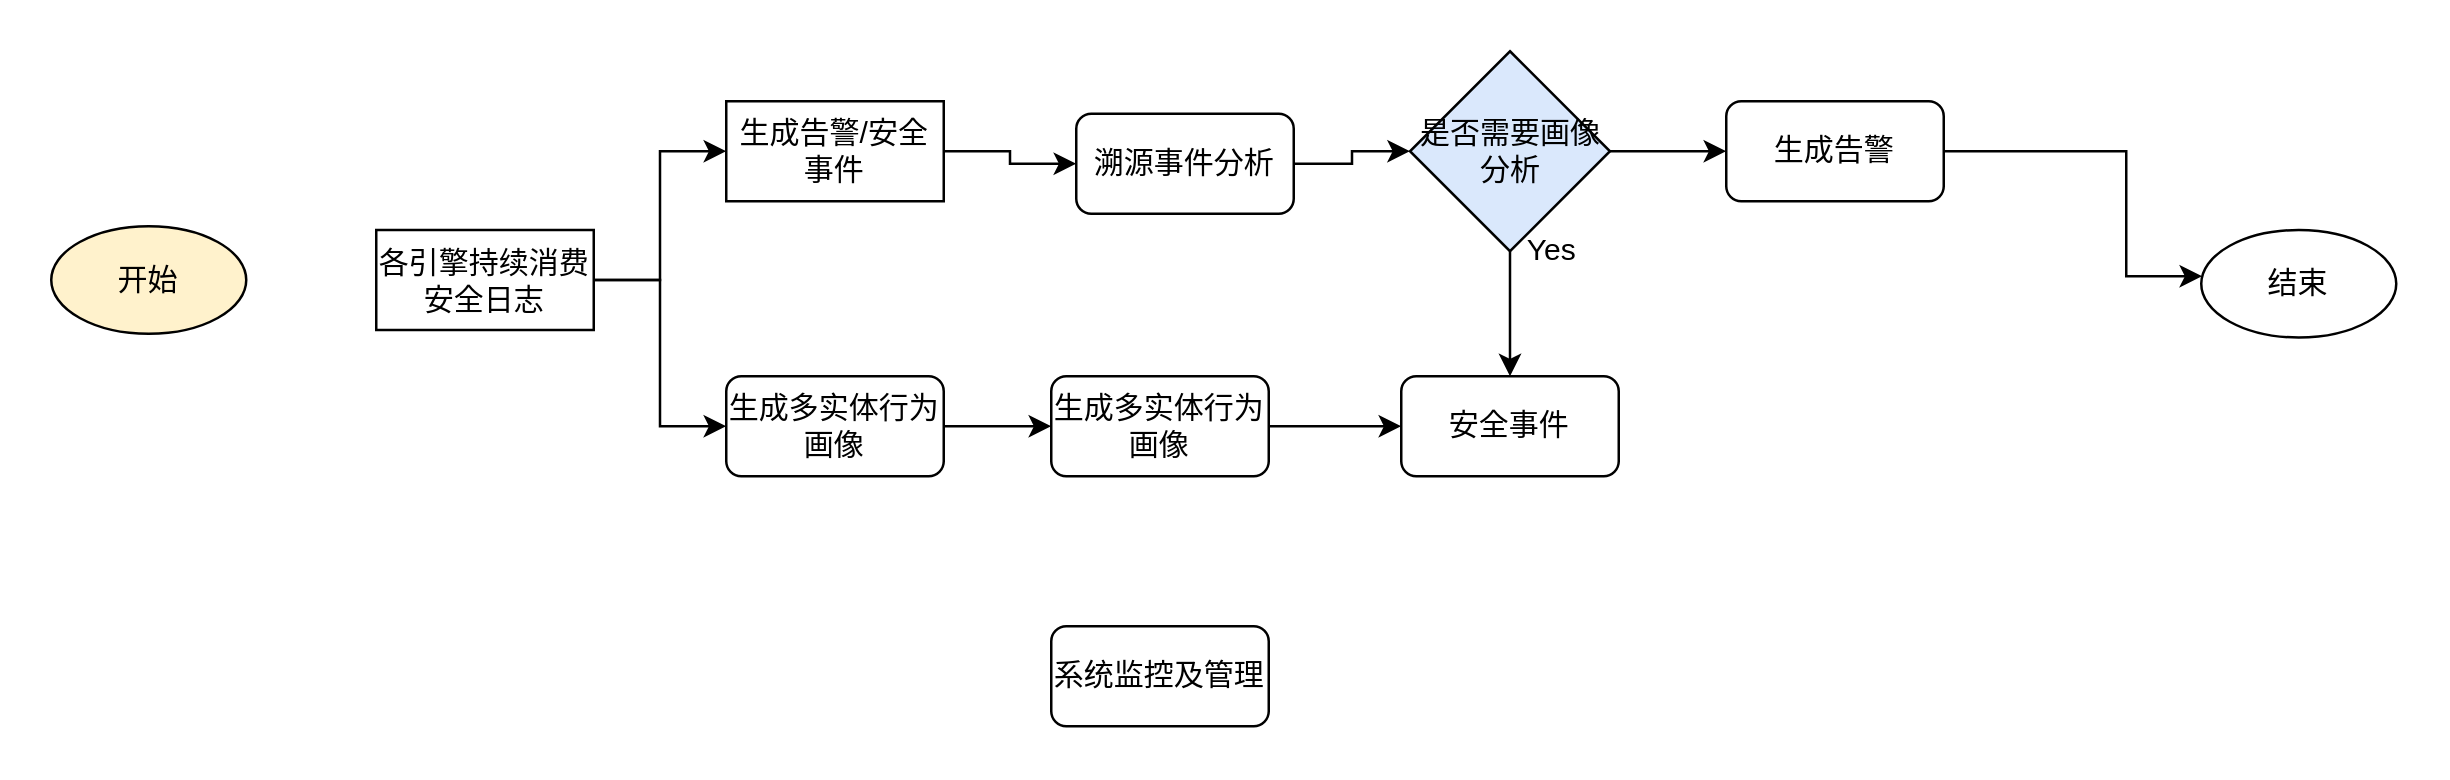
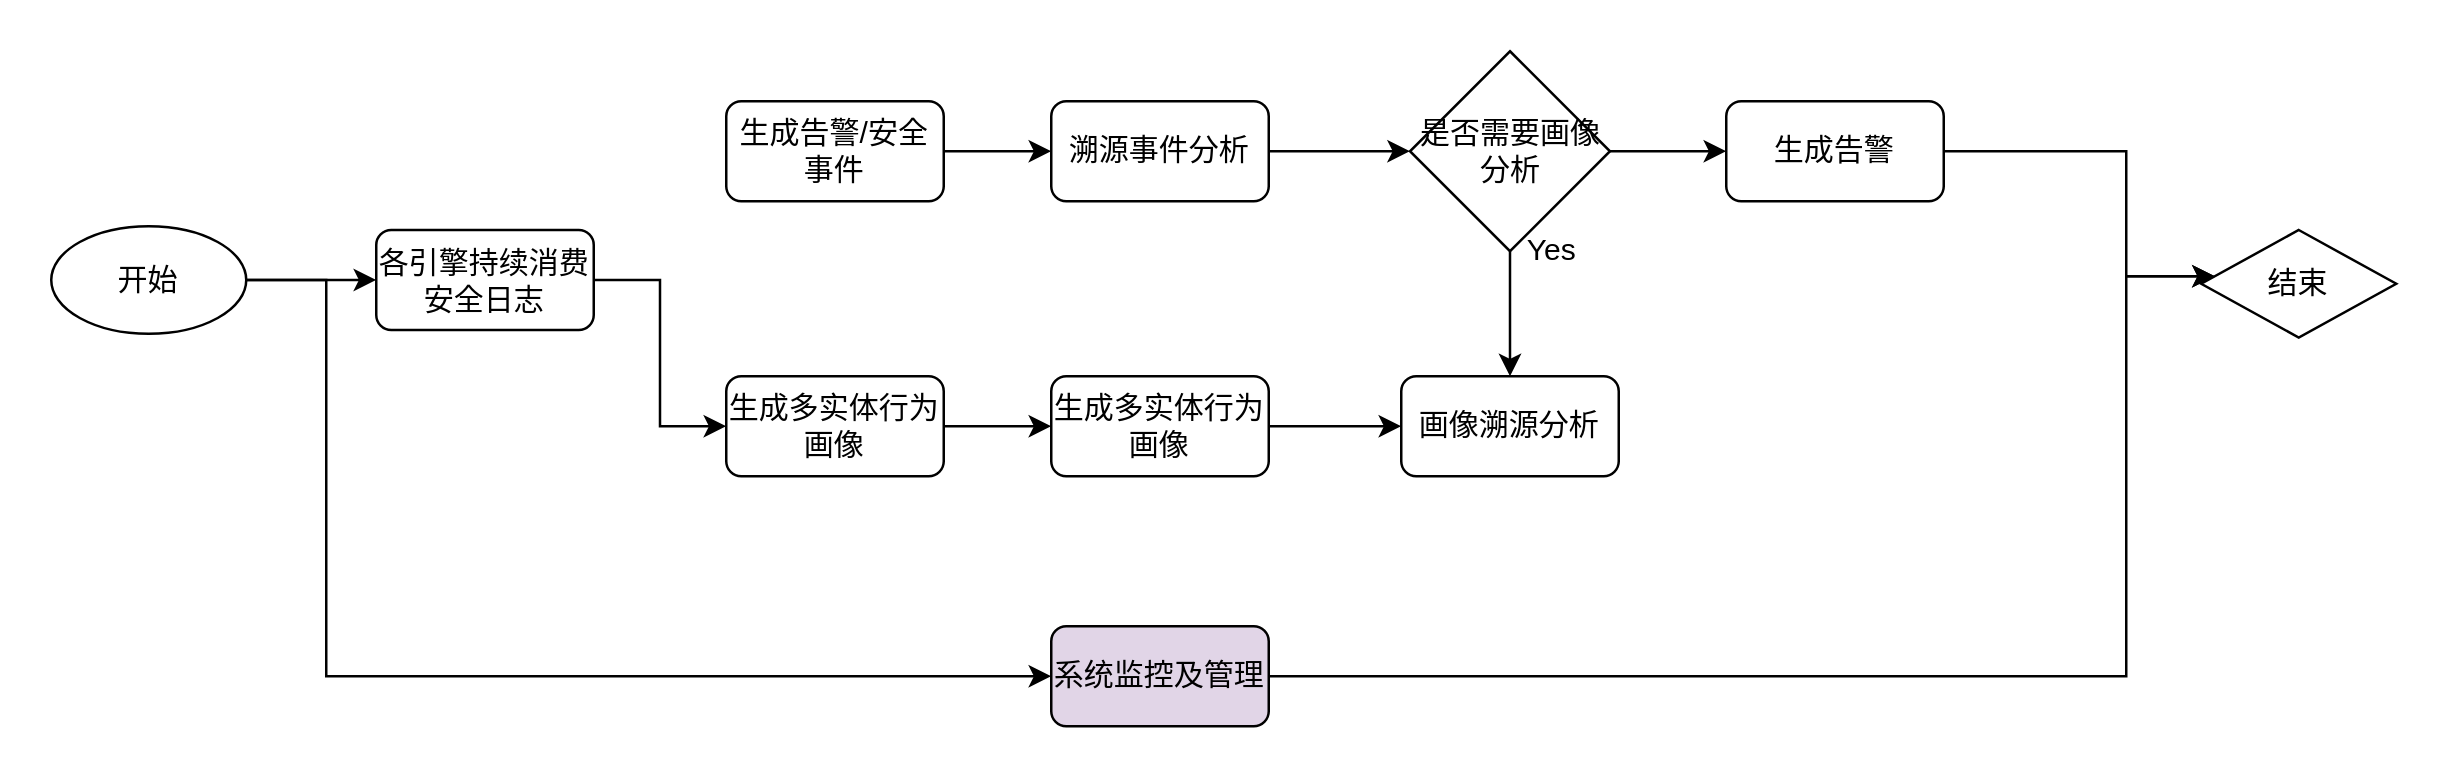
node "生成告警/安全事件": shape rectangle -> rounded rectangle
node "是否需要画像分析": fillcolor #dae8fc -> #ffffff
node "溯源事件分析": moved (1185, 164) -> (1160, 151)
edge "各引擎持续消费安全日志" -> "生成告警/安全事件": removed
node "开始": fillcolor #fff2cc -> #ffffff
edge "开始" -> "各引擎持续消费安全日志": added
node "各引擎持续消费安全日志": shape rectangle -> rounded rectangle
node "结束": shape ellipse -> diamond
node "安全事件": label "安全事件" -> "画像溯源分析"
edge "开始" -> "系统监控及管理": added
node "系统监控及管理": fillcolor #ffffff -> #e1d5e7
edge "系统监控及管理" -> "结束": added
